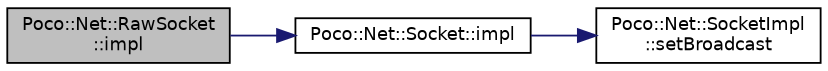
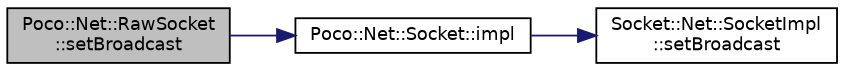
node "Poco::Net::RawSocket ::impl": label "Poco::Net::RawSocket ::impl" -> "Poco::Net::RawSocket ::setBroadcast"
node "Poco::Net::SocketImpl ::setBroadcast": label "Poco::Net::SocketImpl ::setBroadcast" -> "Socket::Net::SocketImpl ::setBroadcast"
